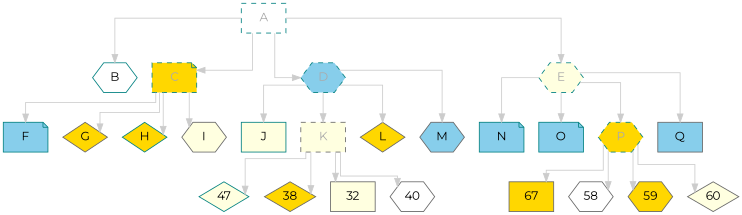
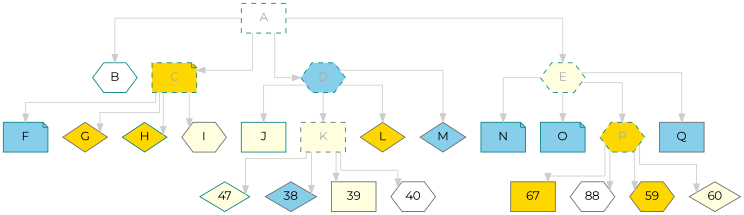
node "M": shape hexagon -> diamond
node "38": fillcolor gold -> skyblue
node "32": label "32" -> "39"
node "58": label "58" -> "88"
